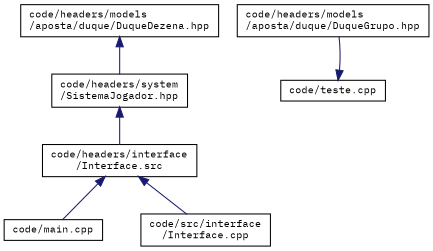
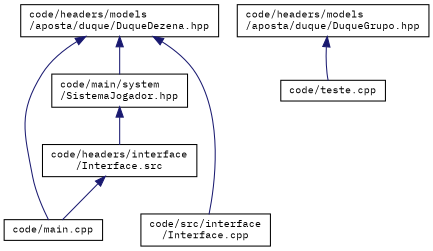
edge "code/headers/models /aposta/duque/DuqueGrupo.hpp" -> "code/teste.cpp": reversed
node "code/headers/system /SistemaJogador.hpp": label "code/headers/system /SistemaJogador.hpp" -> "code/main/system /SistemaJogador.hpp"
edge "code/main.cpp" -> "code/headers/models /aposta/duque/DuqueDezena.hpp": added
edge "code/src/interface /Interface.cpp" -> "code/headers/interface /Interface.src": now "code/src/interface /Interface.cpp" -> "code/headers/models /aposta/duque/DuqueDezena.hpp"
